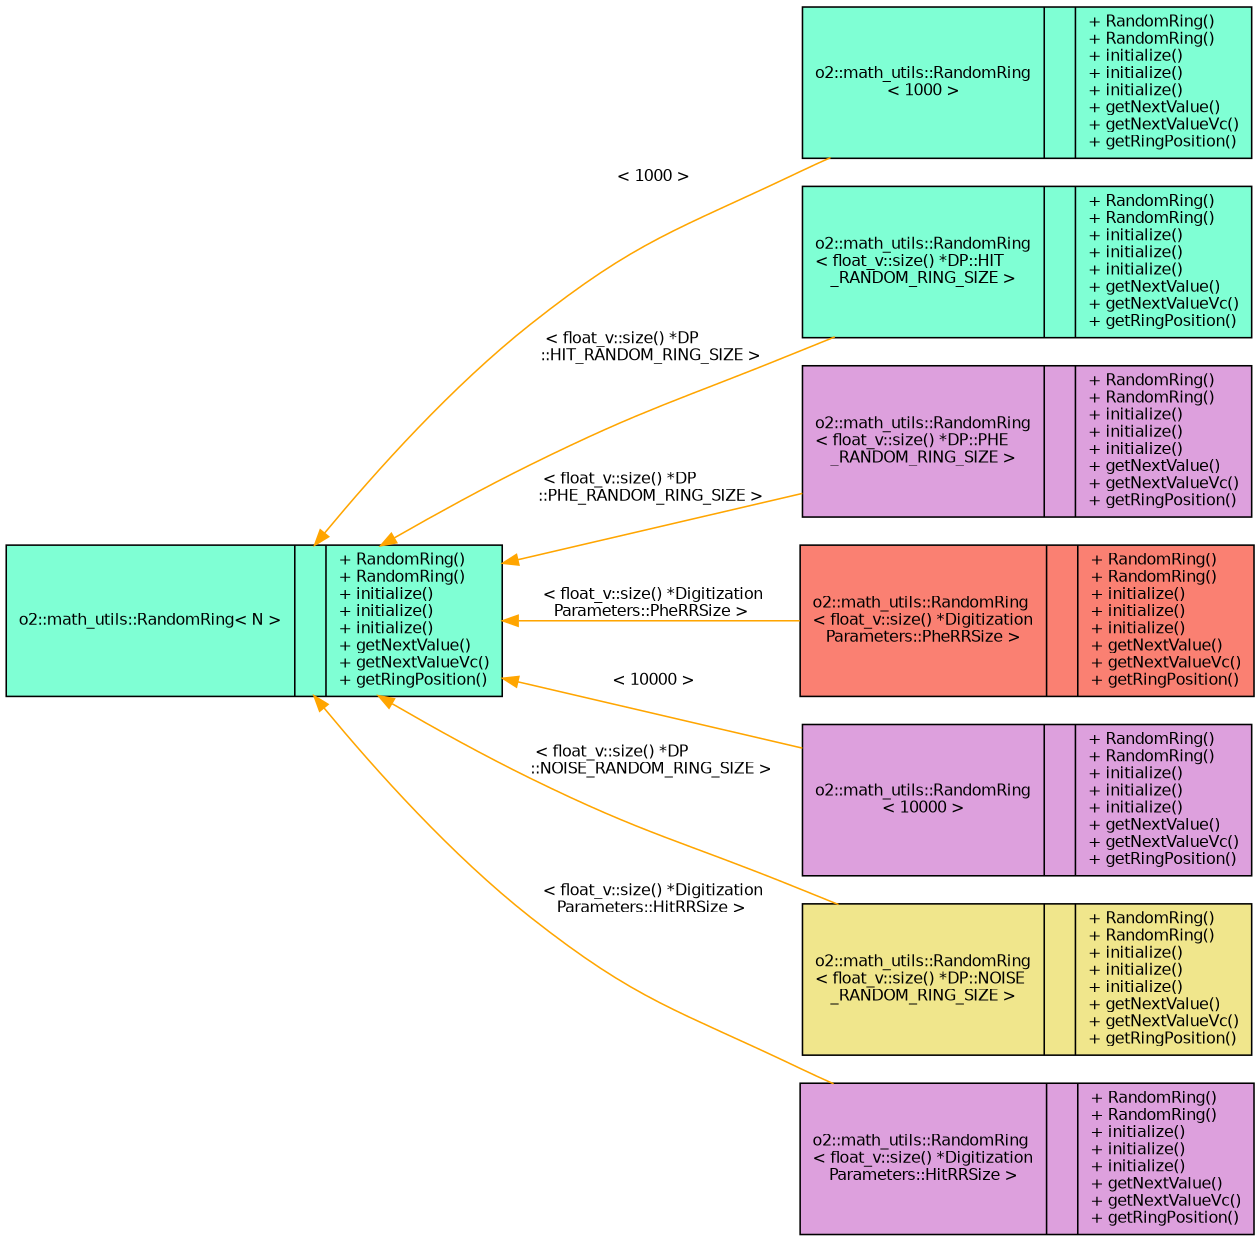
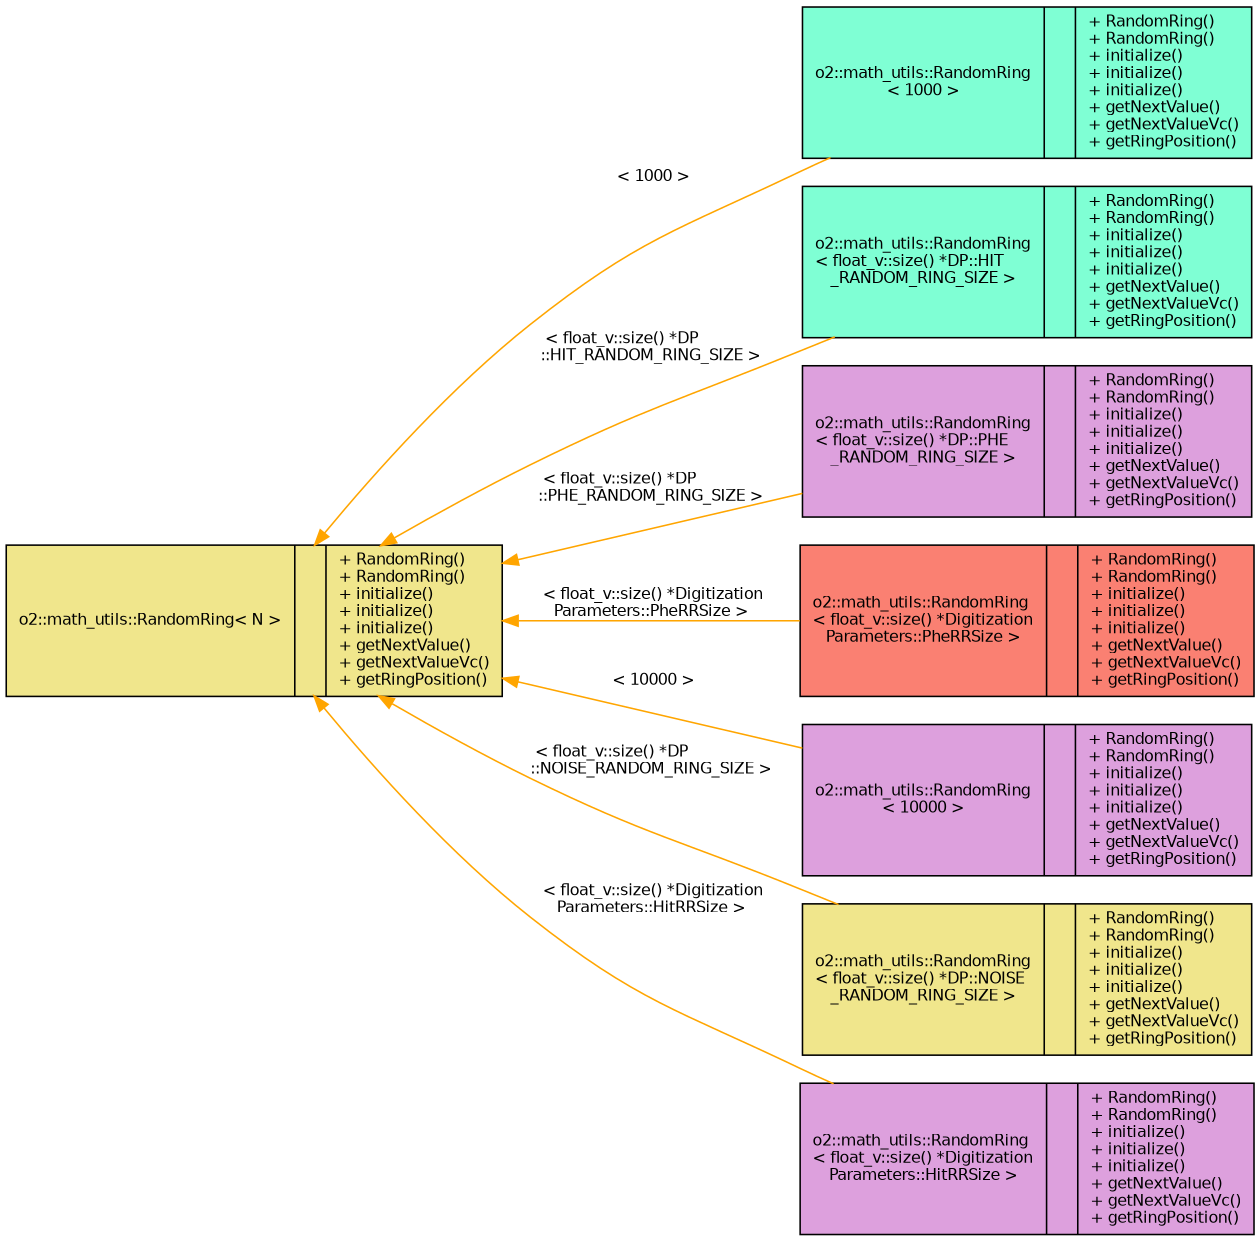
node "o2::math_utils::RandomRing< N >": fillcolor aquamarine -> khaki
